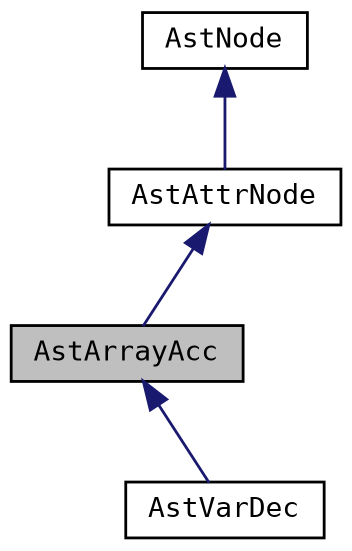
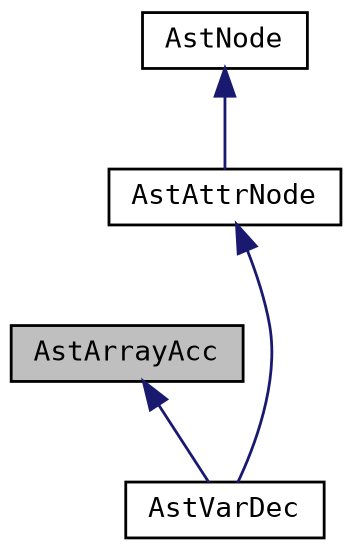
edge "AstArrayAcc" -> "AstAttrNode": now "AstVarDec" -> "AstAttrNode"
